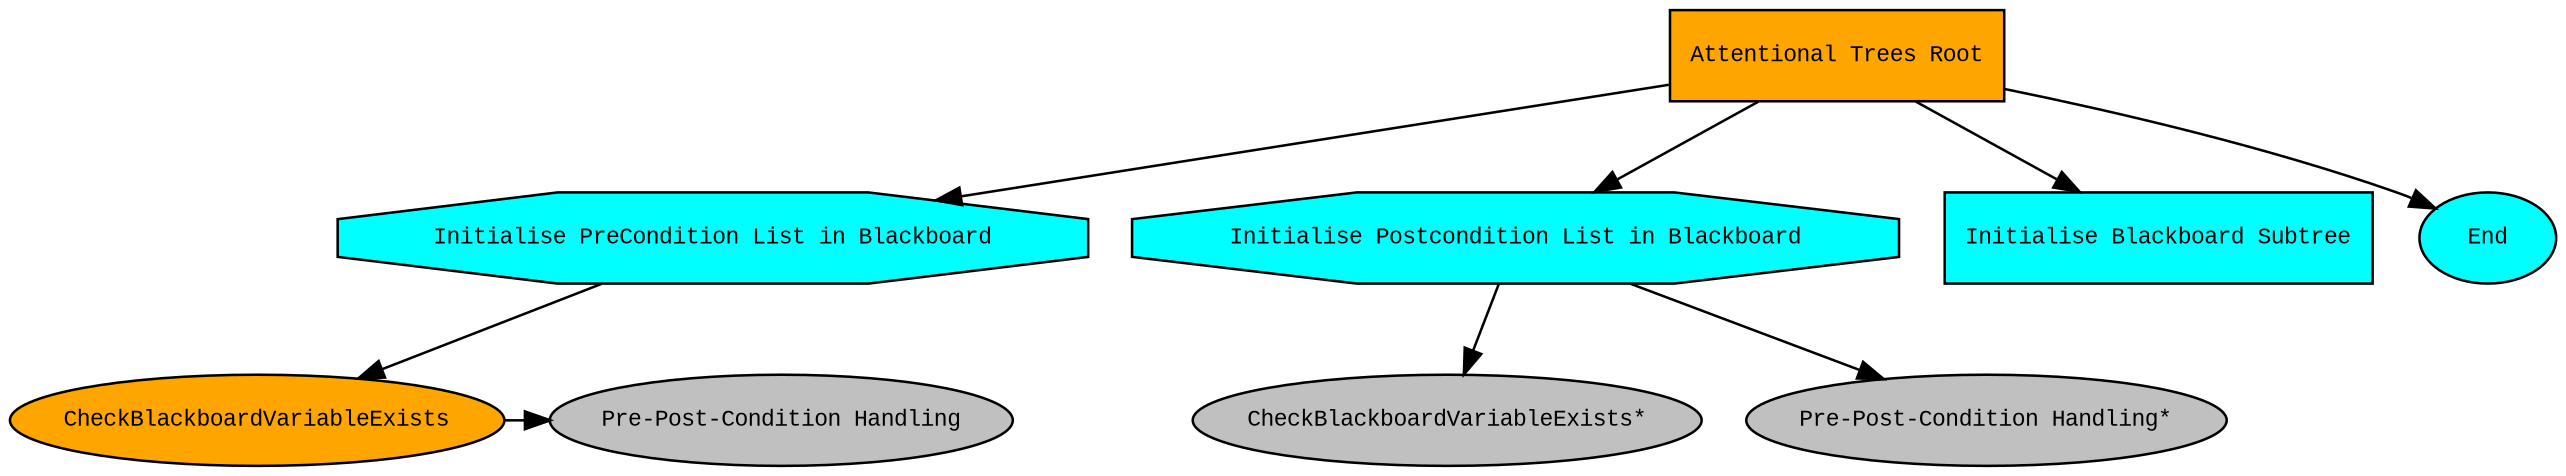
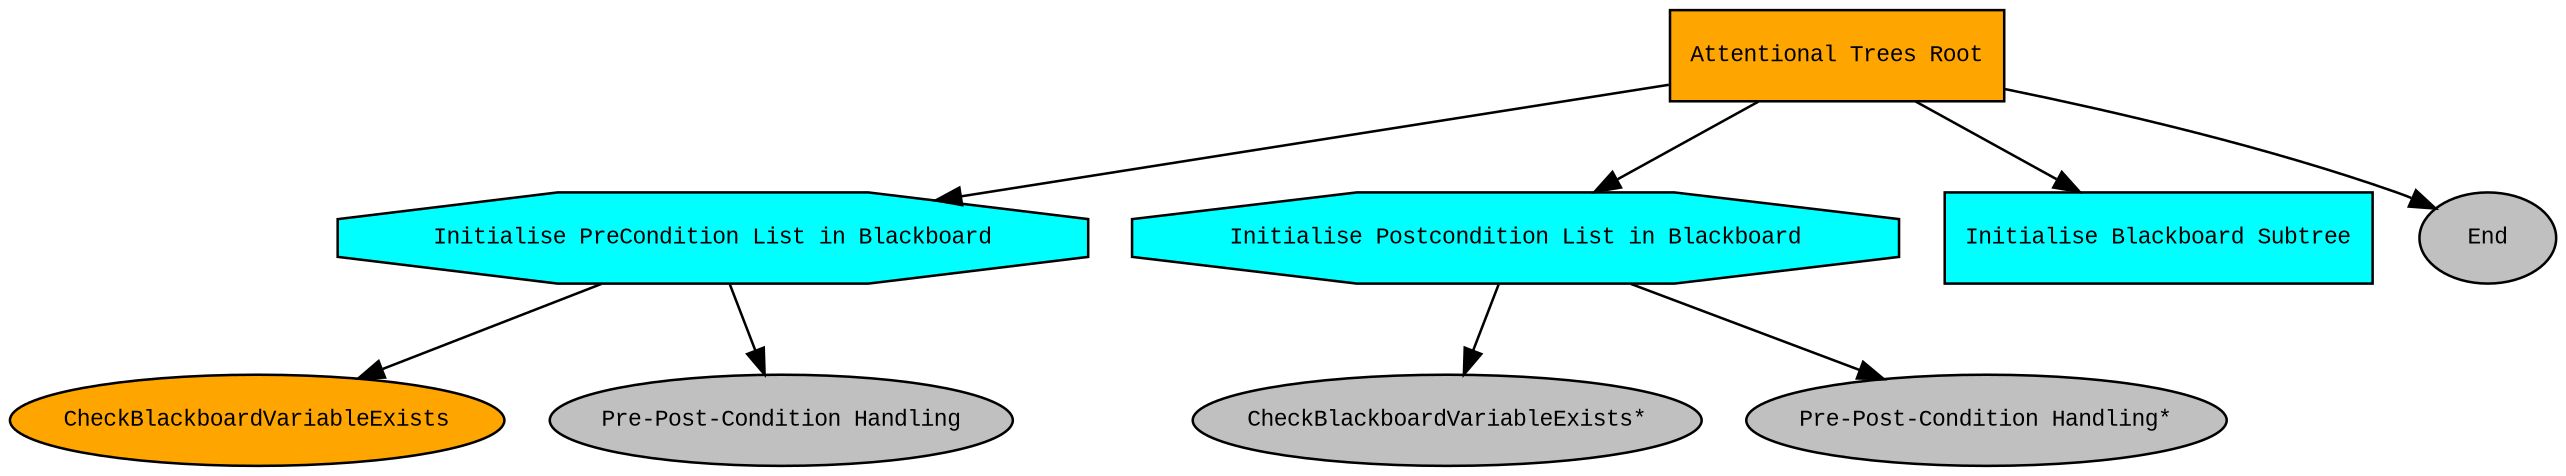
node "End": fillcolor cyan -> gray
edge "CheckBlackboardVariableExists" -> "Pre-Post-Condition Handling": now "Initialise PreCondition List in Blackboard" -> "Pre-Post-Condition Handling"
